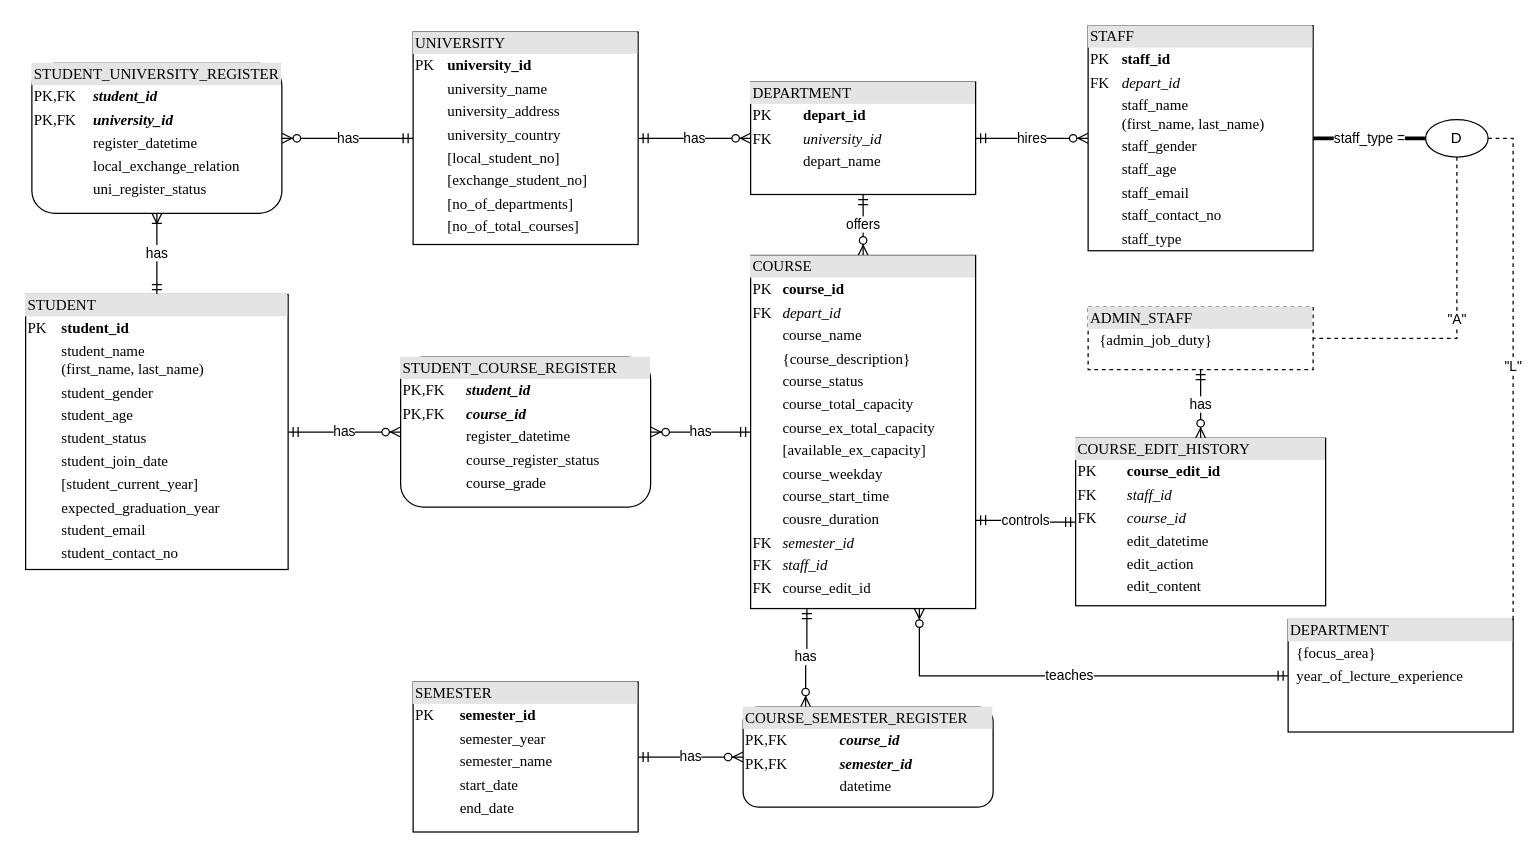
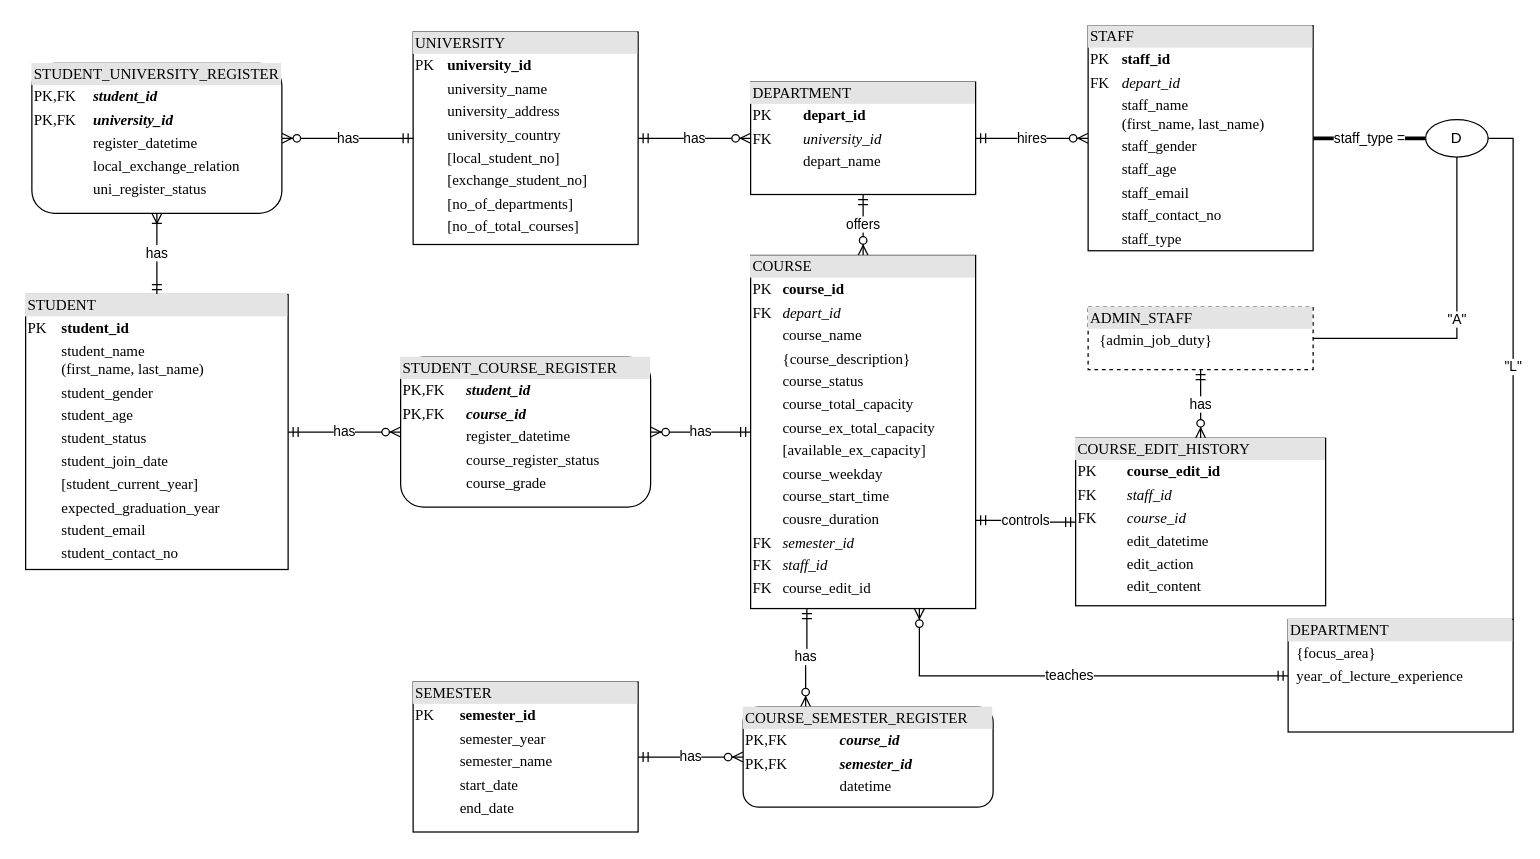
edge "D" -- "DEPARTMENT {focus_area} year_of_lecture_experience": style dashed -> solid
edge "D" -- "ADMIN_STAFF {admin_job_duty}": style dashed -> solid
